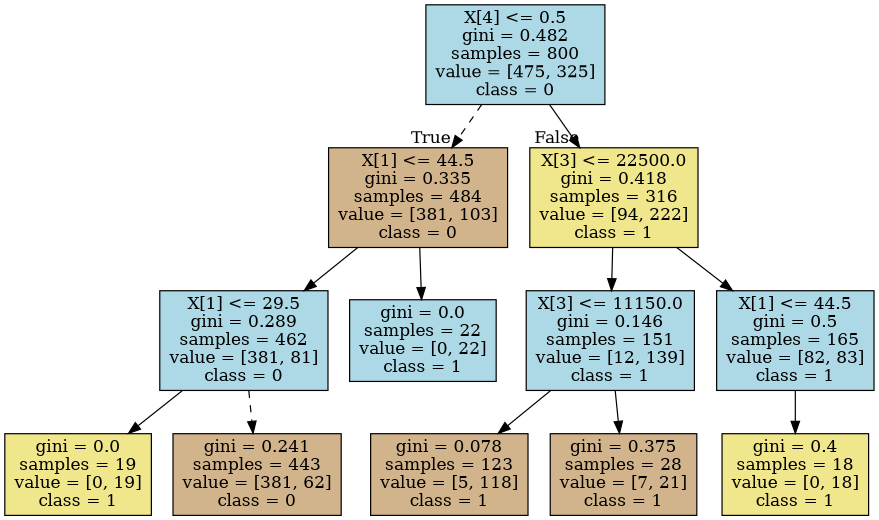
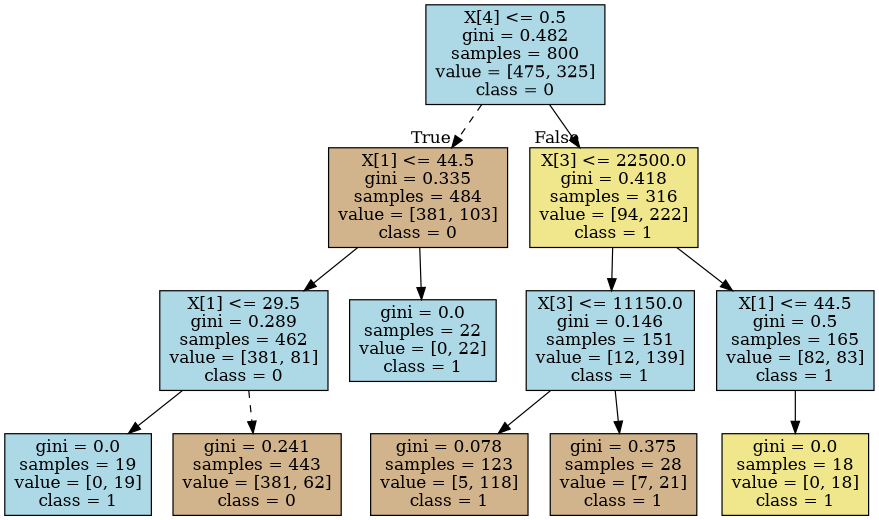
node "gini = 0.0 samples = 19 value = [0, 19] class = 1": fillcolor khaki -> lightblue
node "gini = 0.4 samples = 18 value = [0, 18] class = 1": label "gini = 0.4 samples = 18 value = [0, 18] class = 1" -> "gini = 0.0 samples = 18 value = [0, 18] class = 1"
